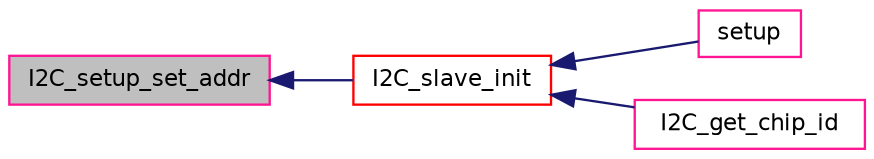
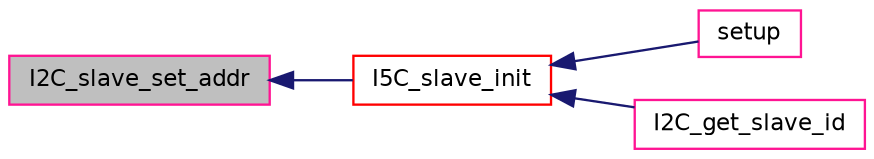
node "I2C_setup_set_addr": label "I2C_setup_set_addr" -> "I2C_slave_set_addr"
node "I2C_slave_init": label "I2C_slave_init" -> "I5C_slave_init"
node "I2C_get_chip_id": label "I2C_get_chip_id" -> "I2C_get_slave_id"
